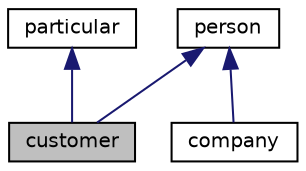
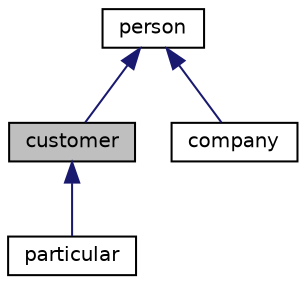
edge "customer" -> "particular": reversed
